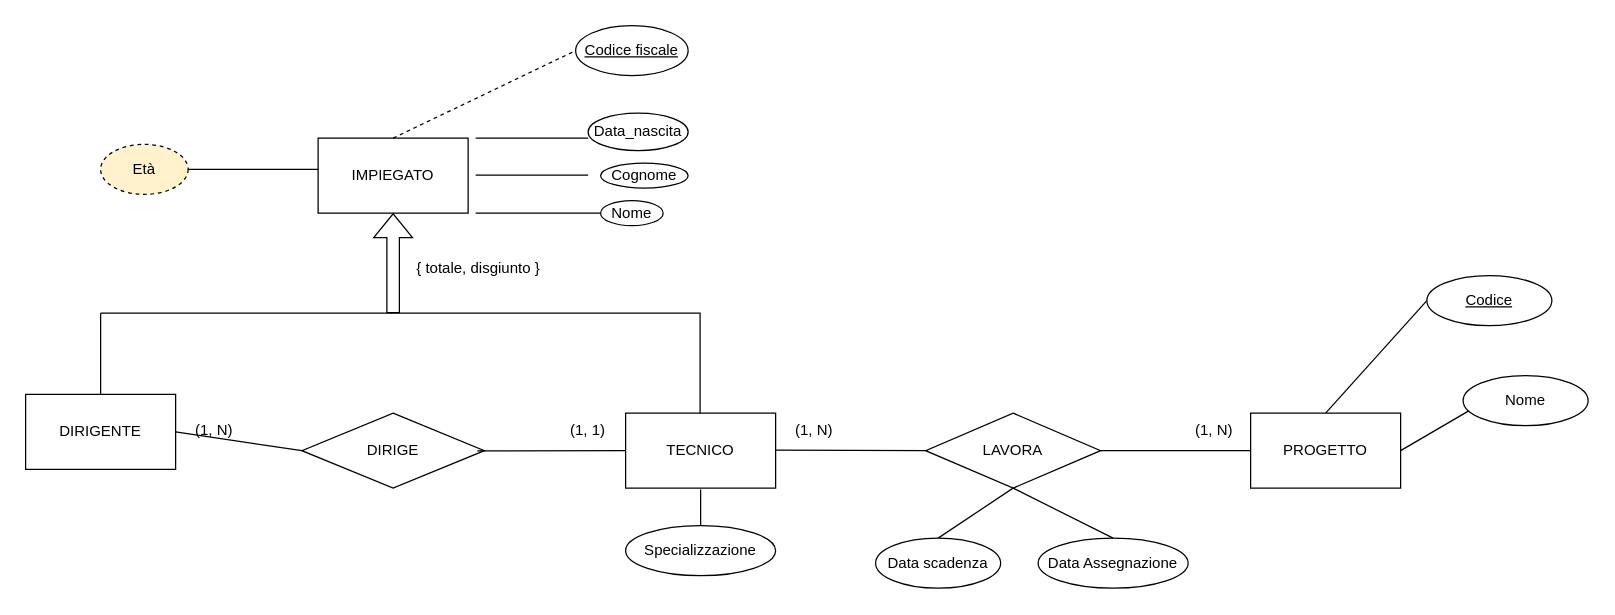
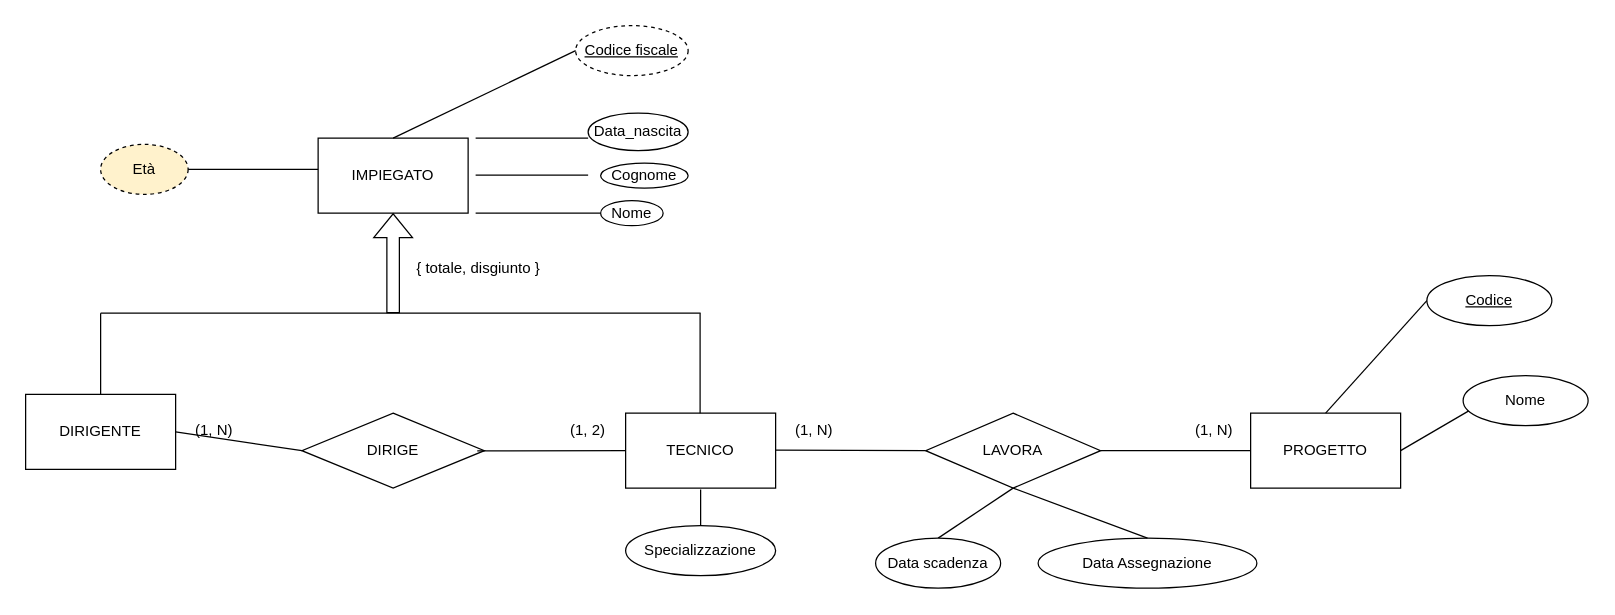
node "Codice fiscale": style solid -> dashed
edge "Codice fiscale" -- "IMPIEGATO": style dashed -> solid
node "(1, 1)": label "(1, 1)" -> "(1, 2)"
node "Data Assegnazione": size 150x50 -> 219x50
